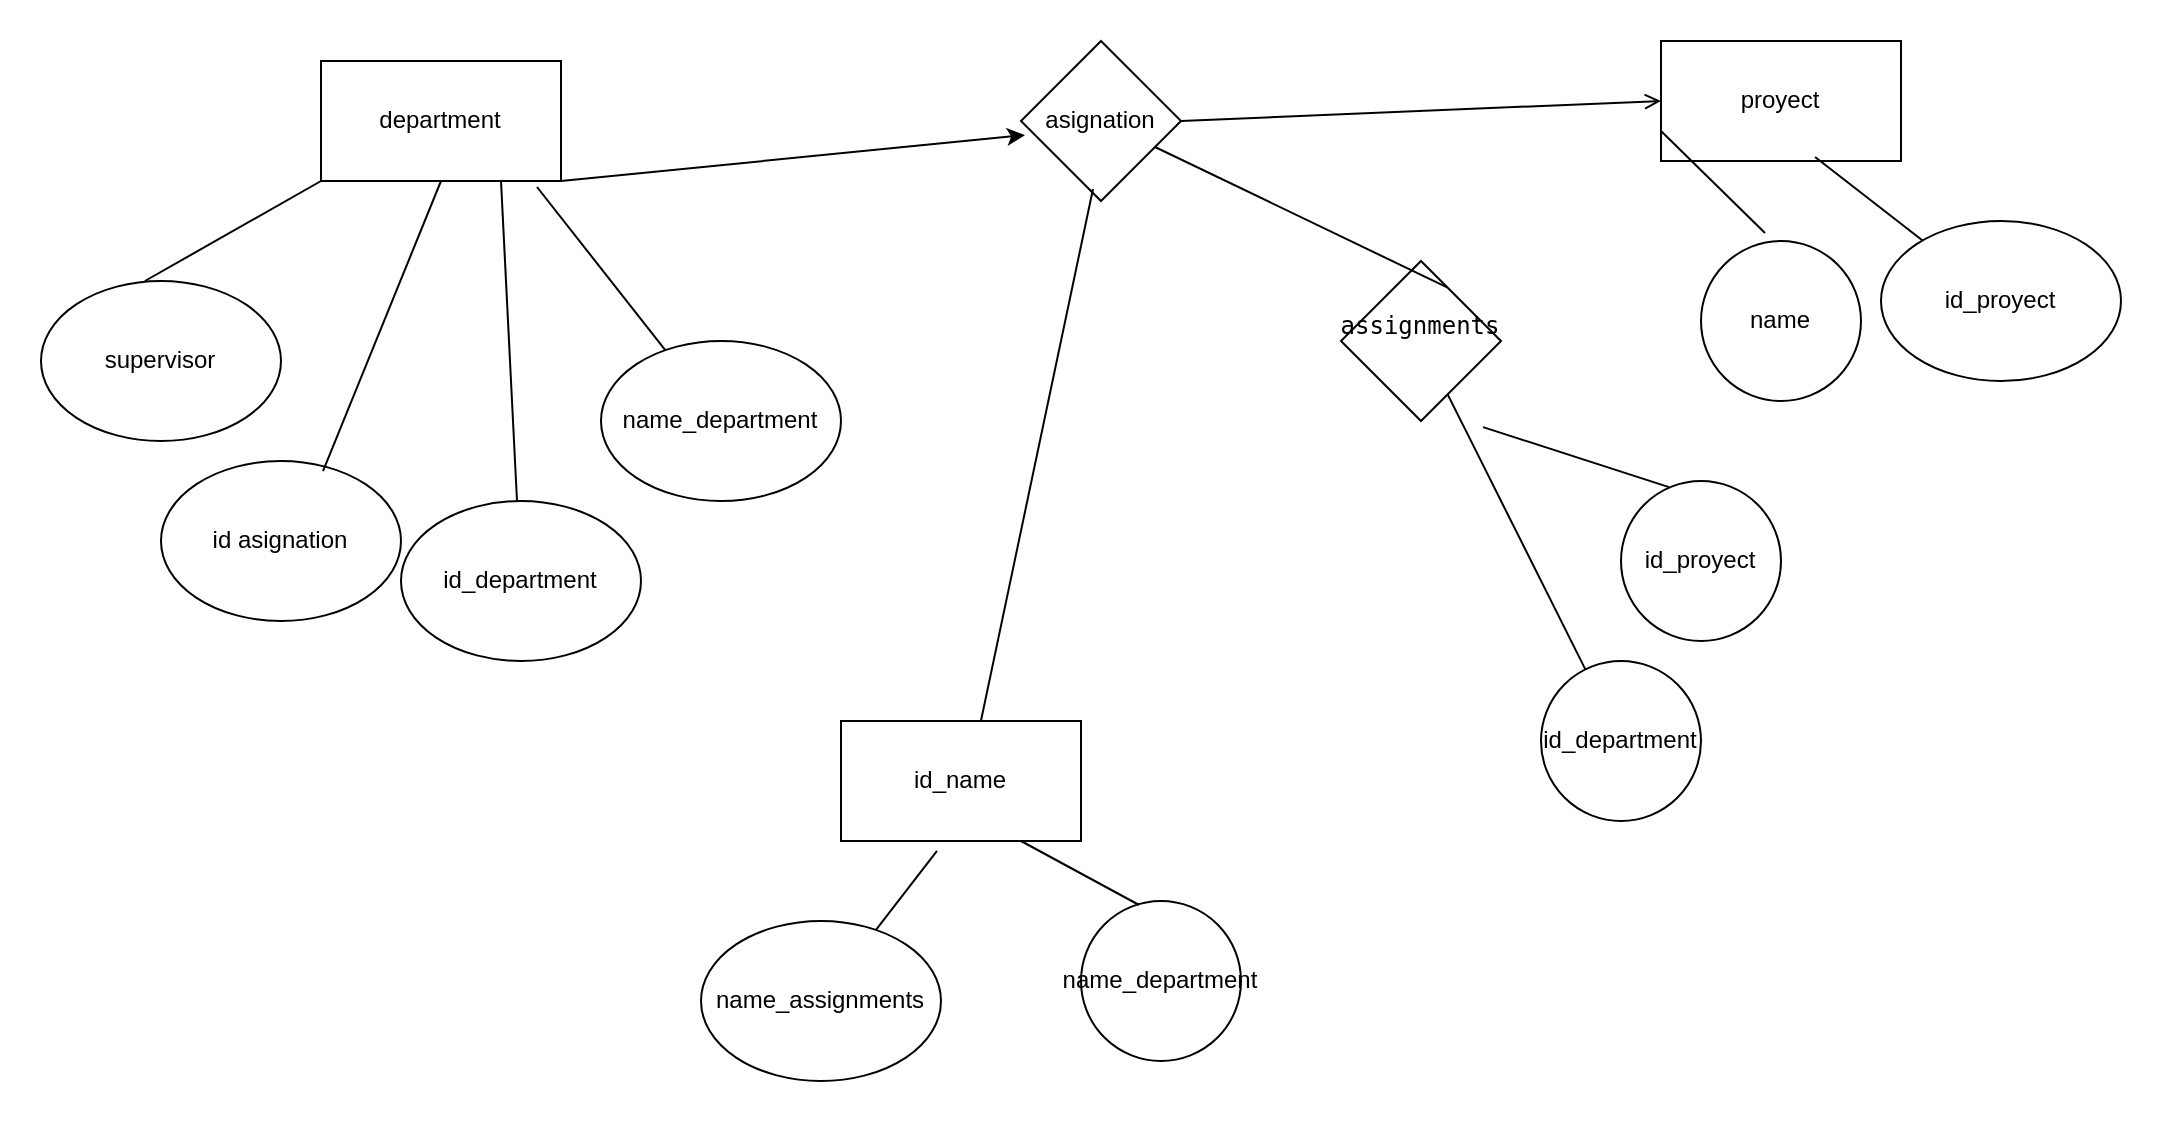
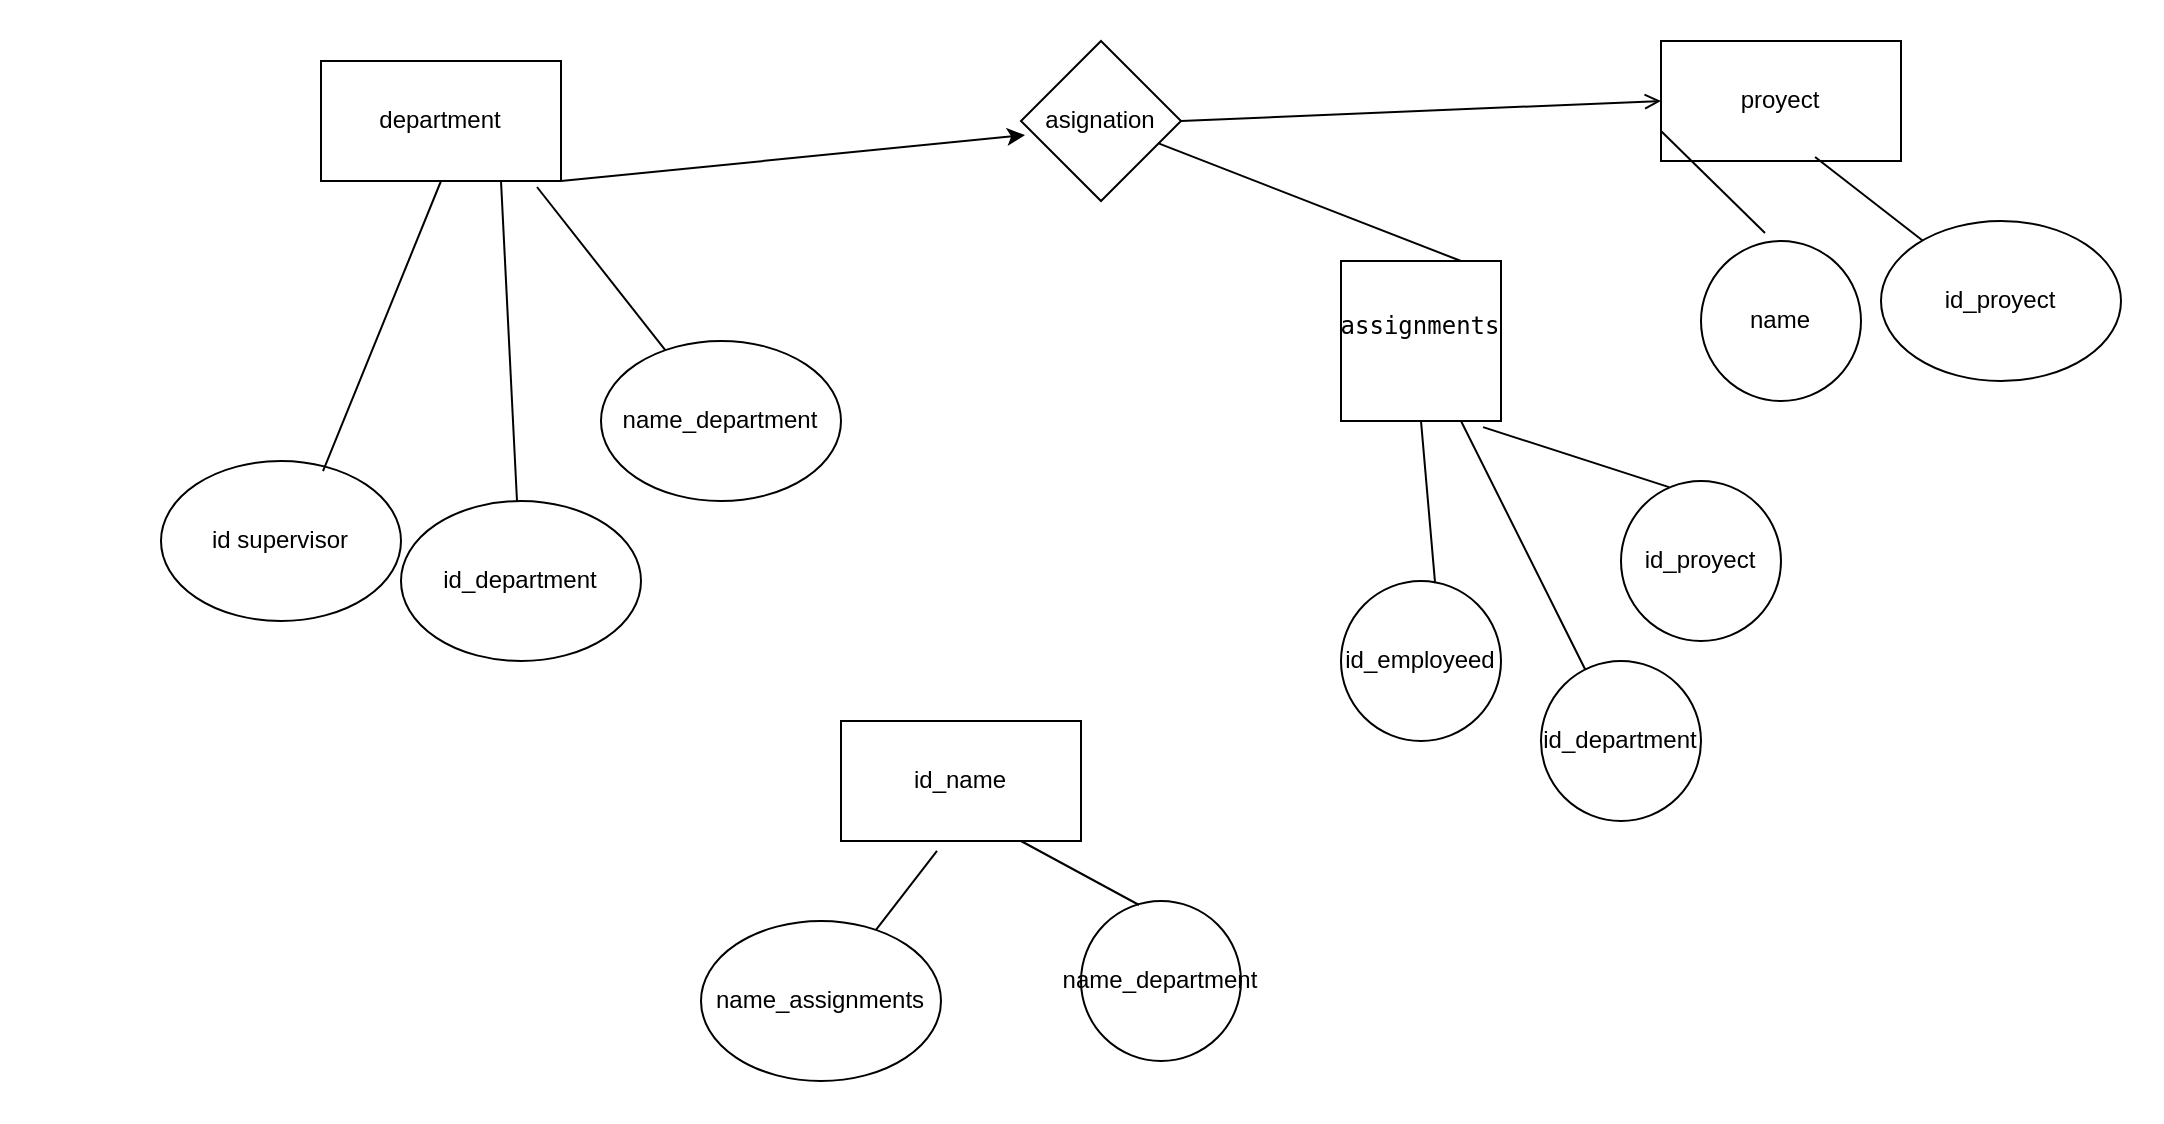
edge "department" -- "supervisor": removed
node "assignments": shape diamond -> rectangle
node "supervisor": removed
edge "asignation" -- "id_name": removed
edge "assignments" -- "id_employeed": added
node "id asignation": label "id asignation" -> "id supervisor"
node "id_employeed": added
